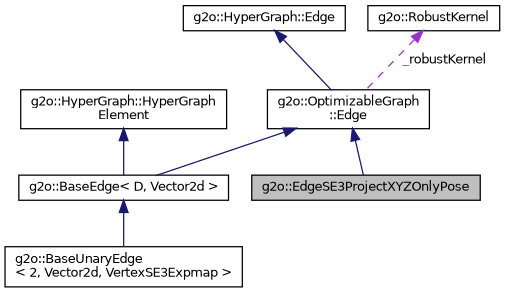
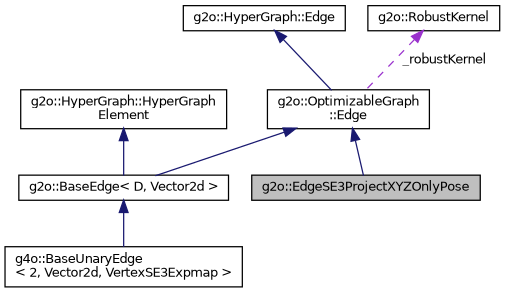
node "g2o::BaseUnaryEdge < 2, Vector2d, VertexSE3Expmap >": label "g2o::BaseUnaryEdge < 2, Vector2d, VertexSE3Expmap >" -> "g4o::BaseUnaryEdge < 2, Vector2d, VertexSE3Expmap >"
